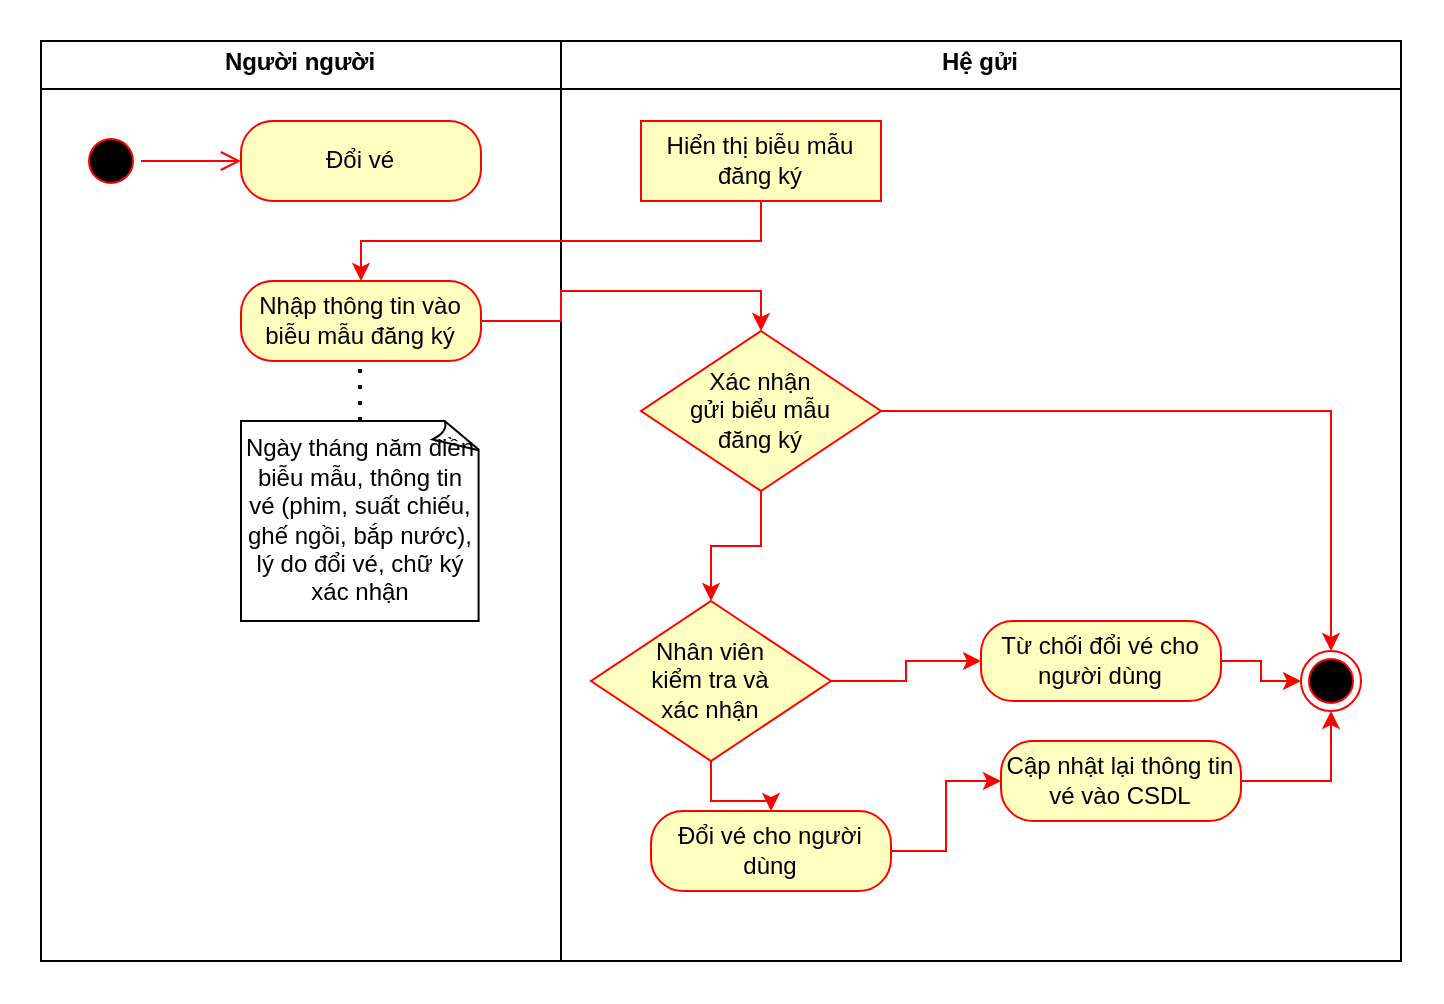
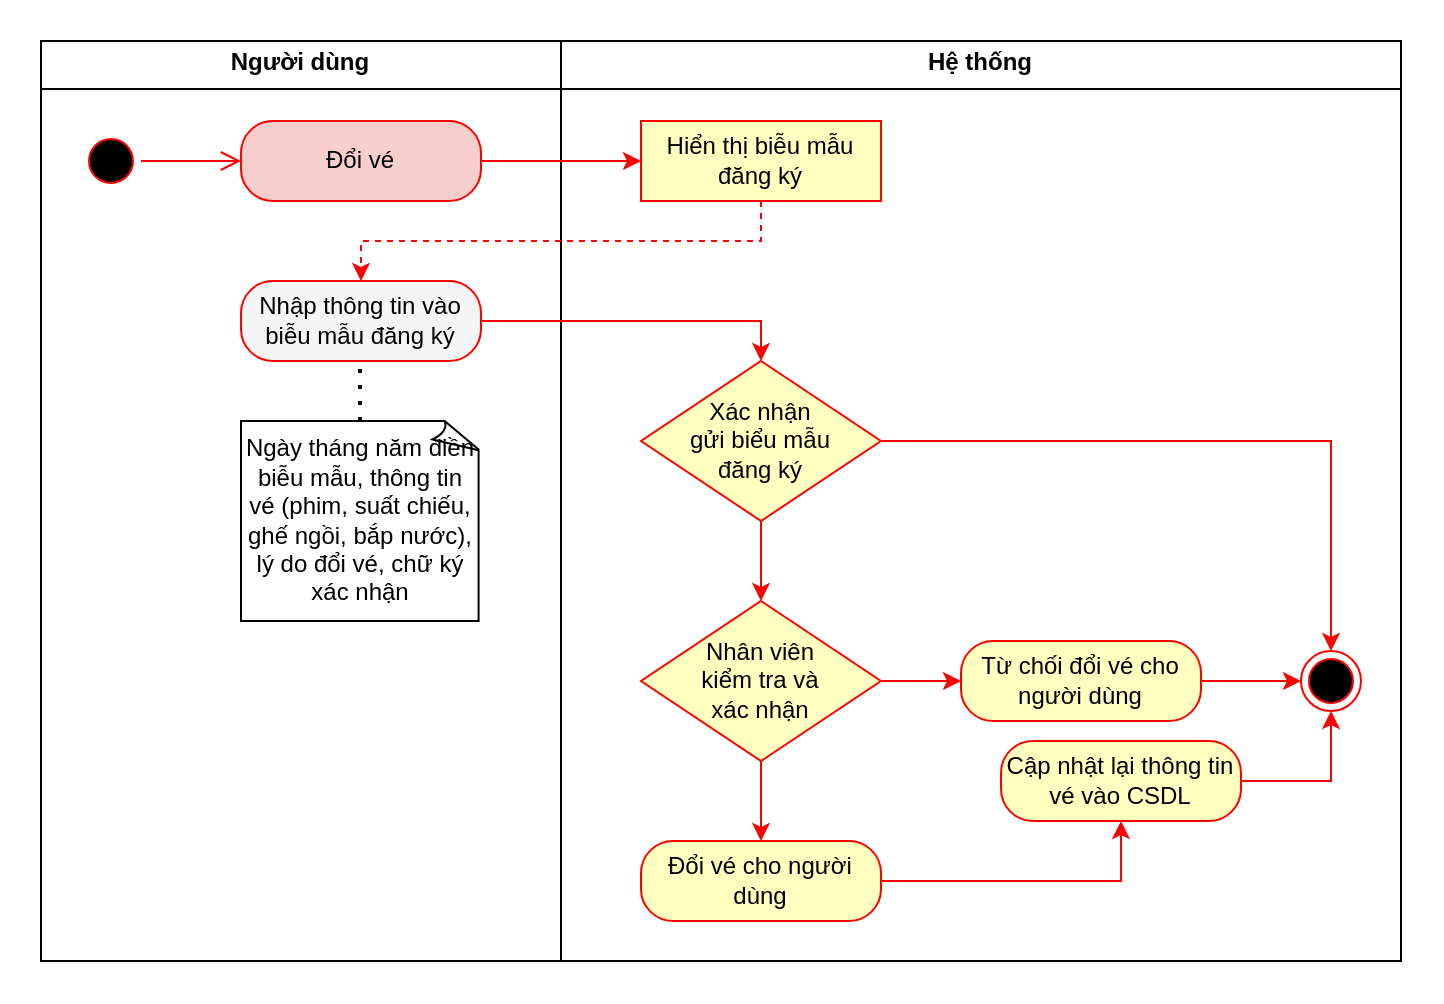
node "Người người": label "Người người" -> "Người dùng"
node "Hệ gửi": label "Hệ gửi" -> "Hệ thống"
node "Đổi vé": fillcolor #ffffc0 -> #f8cecc
edge "Đổi vé" -> "Hiển thị biễu mẫu đăng ký": added
edge "Hiển thị biễu mẫu đăng ký" -> "Nhập thông tin vào biễu mẫu đăng ký": style solid -> dashed
node "Nhập thông tin vào biễu mẫu đăng ký": fillcolor #ffffc0 -> #f5f5f5
node "Xác nhận gửi biểu mẫu đăng ký": moved (761, 411) -> (761, 441)
node "Từ chối đổi vé cho người dùng": moved (1101, 661) -> (1081, 681)
node "Nhân viên kiểm tra và xác nhận": moved (711, 681) -> (761, 681)
node "Đổi vé cho người dùng": moved (771, 851) -> (761, 881)
